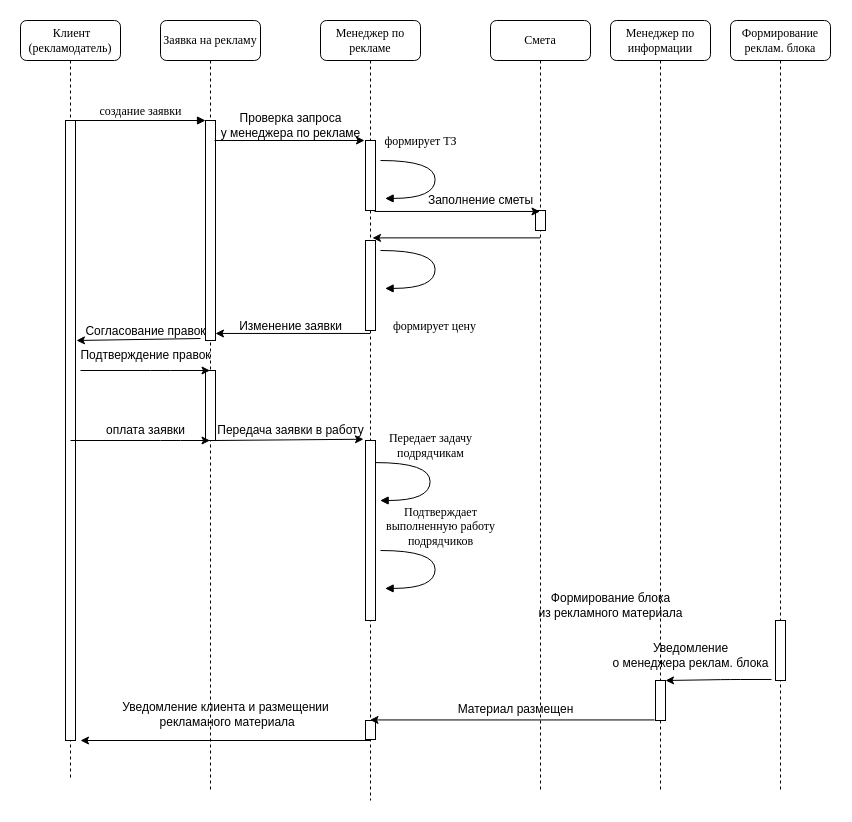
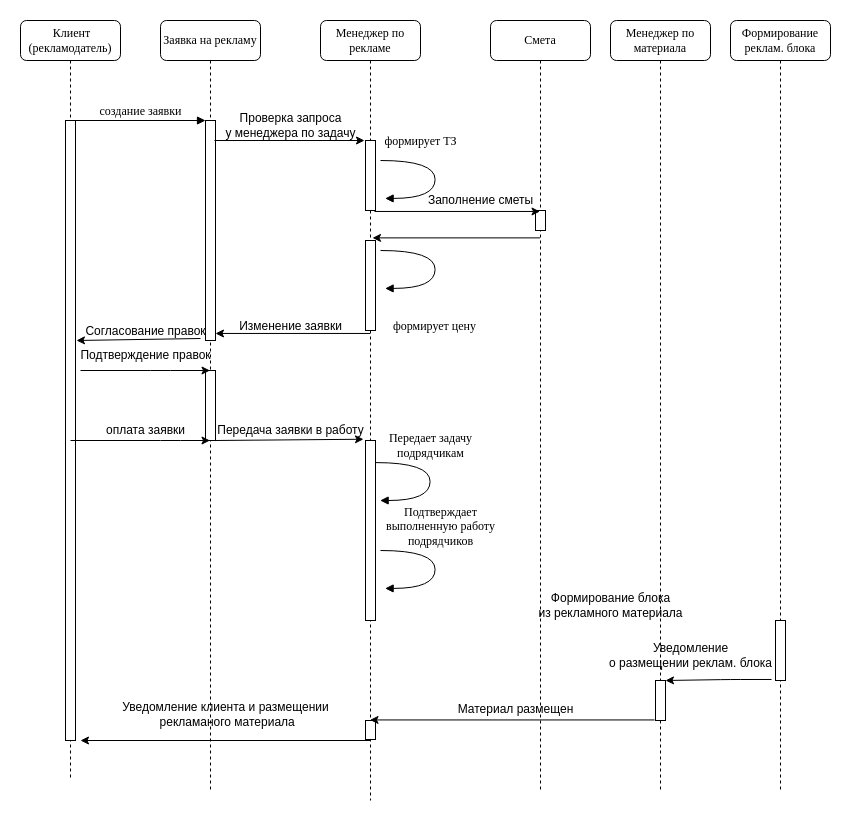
node "Менеджер по информации": label "Менеджер по информации" -> "Менеджер по материала"
node "Проверка запроса у менеджера по рекламе": label "Проверка запроса у менеджера по рекламе" -> "Проверка запроса у менеджера по задачу"
node "Уведомление о менеджера реклам. блока": label "Уведомление о менеджера реклам. блока" -> "Уведомление о размещении реклам. блока"
